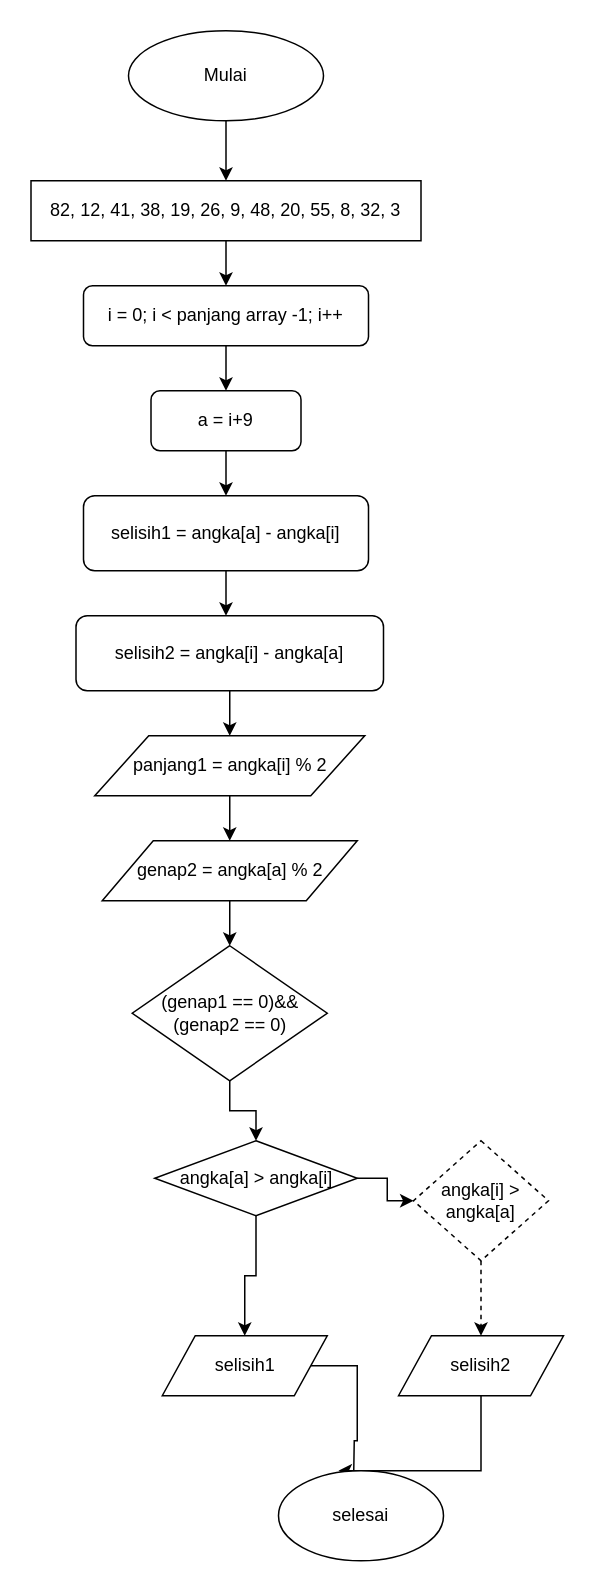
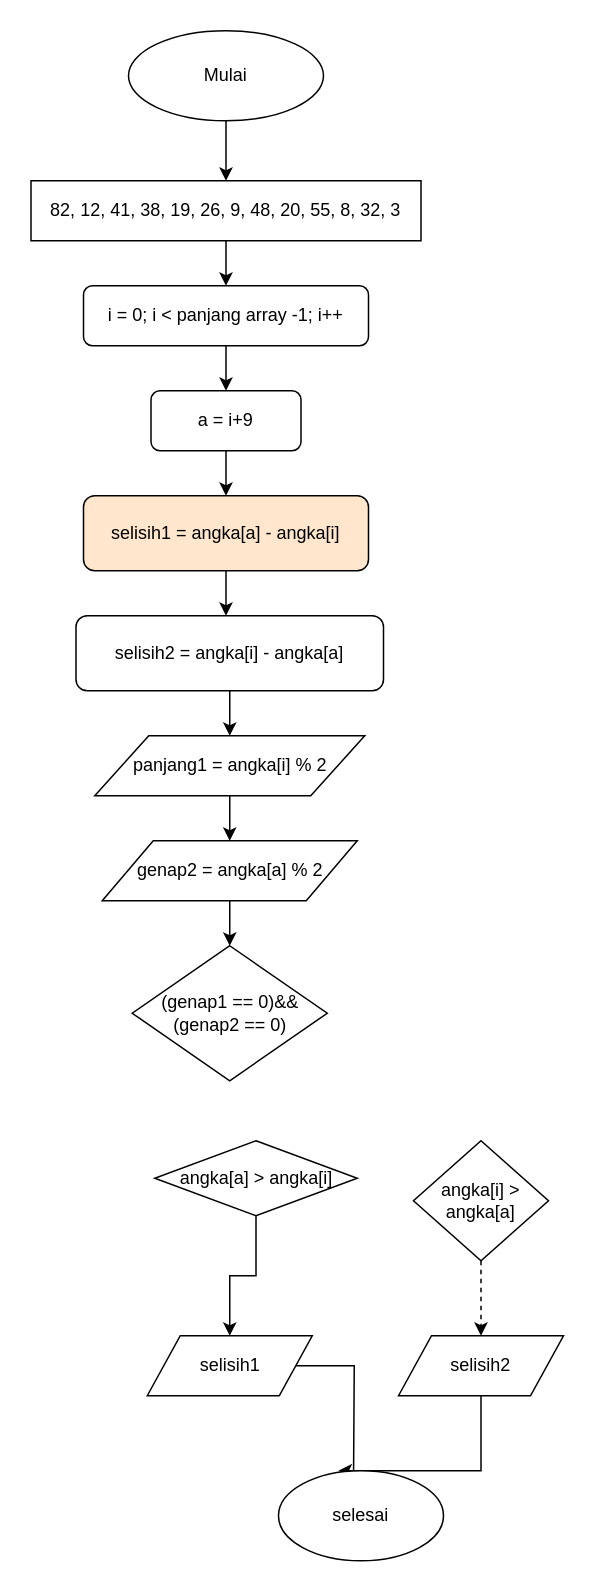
node "selisih1 = angka[a] - angka[i]": fillcolor #ffffff -> #ffe6cc
edge "(genap1 == 0)&&(genap2 == 0)" -> "angka[a] > angka[i]": removed
edge "angka[a] > angka[i]" -> "angka[i] > angka[a]": removed
node "angka[i] > angka[a]": style dashed -> solid
node "selisih1": moved (245, 1366) -> (230, 1366)
